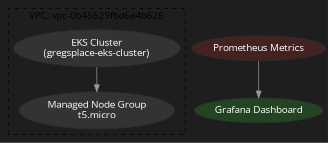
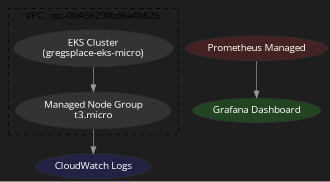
node "EKS Cluster (gregsplace-eks-cluster)": label "EKS Cluster (gregsplace-eks-cluster)" -> "EKS Cluster (gregsplace-eks-micro)"
node "Prometheus Metrics": label "Prometheus Metrics" -> "Prometheus Managed"
node "Managed Node Group t5.micro": label "Managed Node Group t5.micro" -> "Managed Node Group t3.micro"
node "CloudWatch Logs": added
